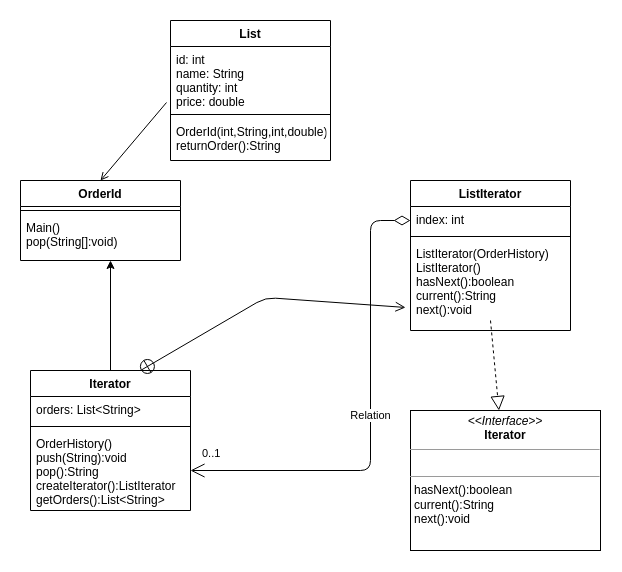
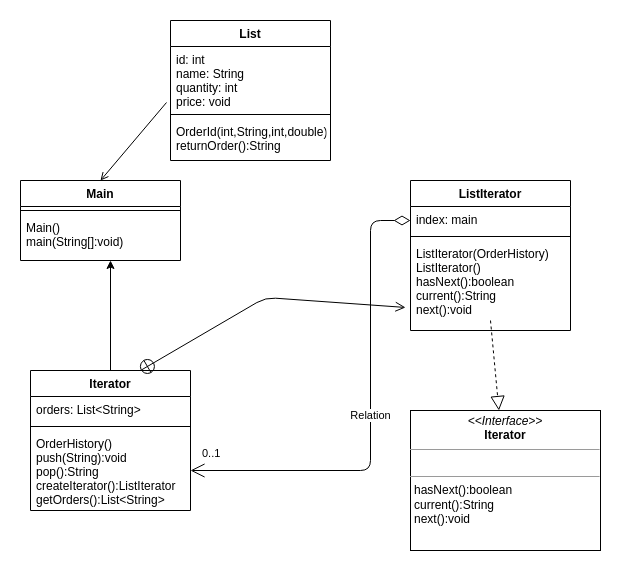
node "id: int name: String quantity: int price: double": label "id: int name: String quantity: int price: double" -> "id: int name: String quantity: int price: void"
node "OrderId": label "OrderId" -> "Main"
node "index: int": label "index: int" -> "index: main"
node "Main() pop(String[]:void)": label "Main() pop(String[]:void)" -> "Main() main(String[]:void)"
